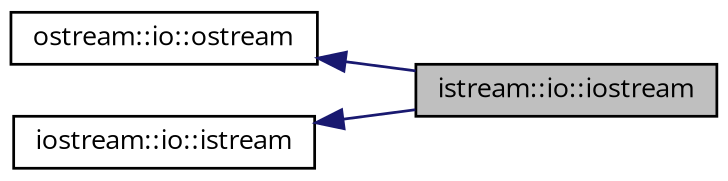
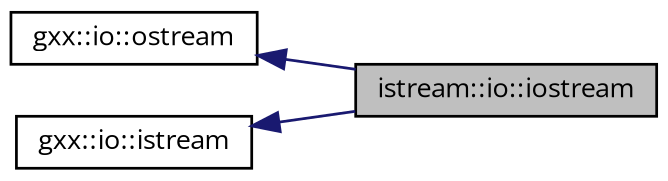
node "ostream::io::ostream": label "ostream::io::ostream" -> "gxx::io::ostream"
node "iostream::io::istream": label "iostream::io::istream" -> "gxx::io::istream"
